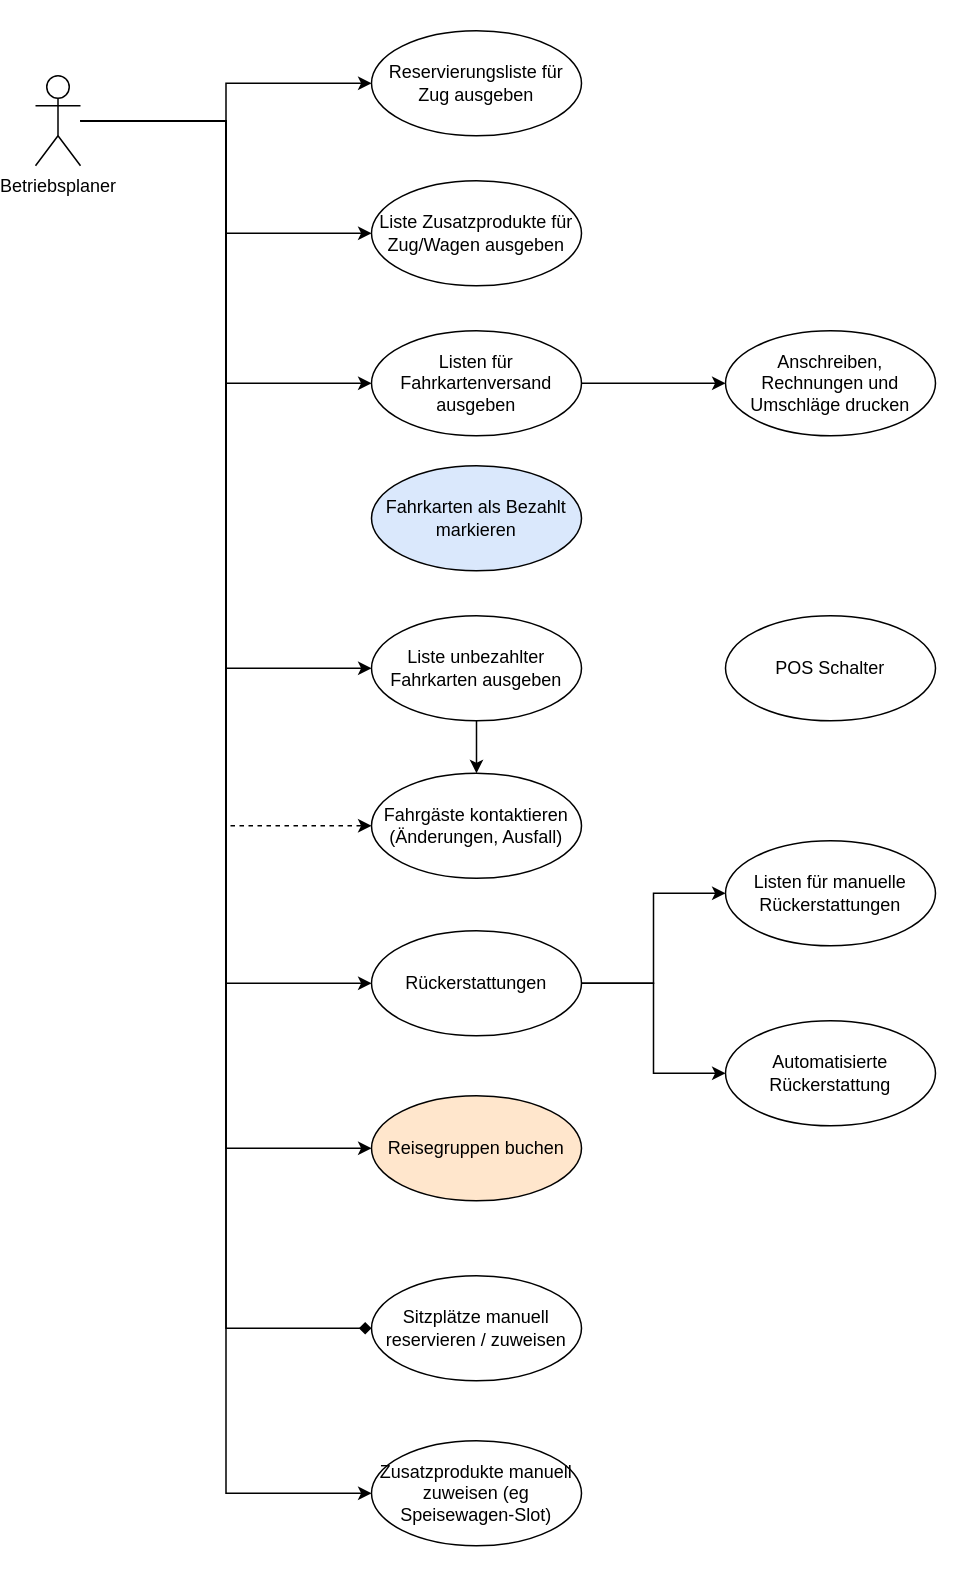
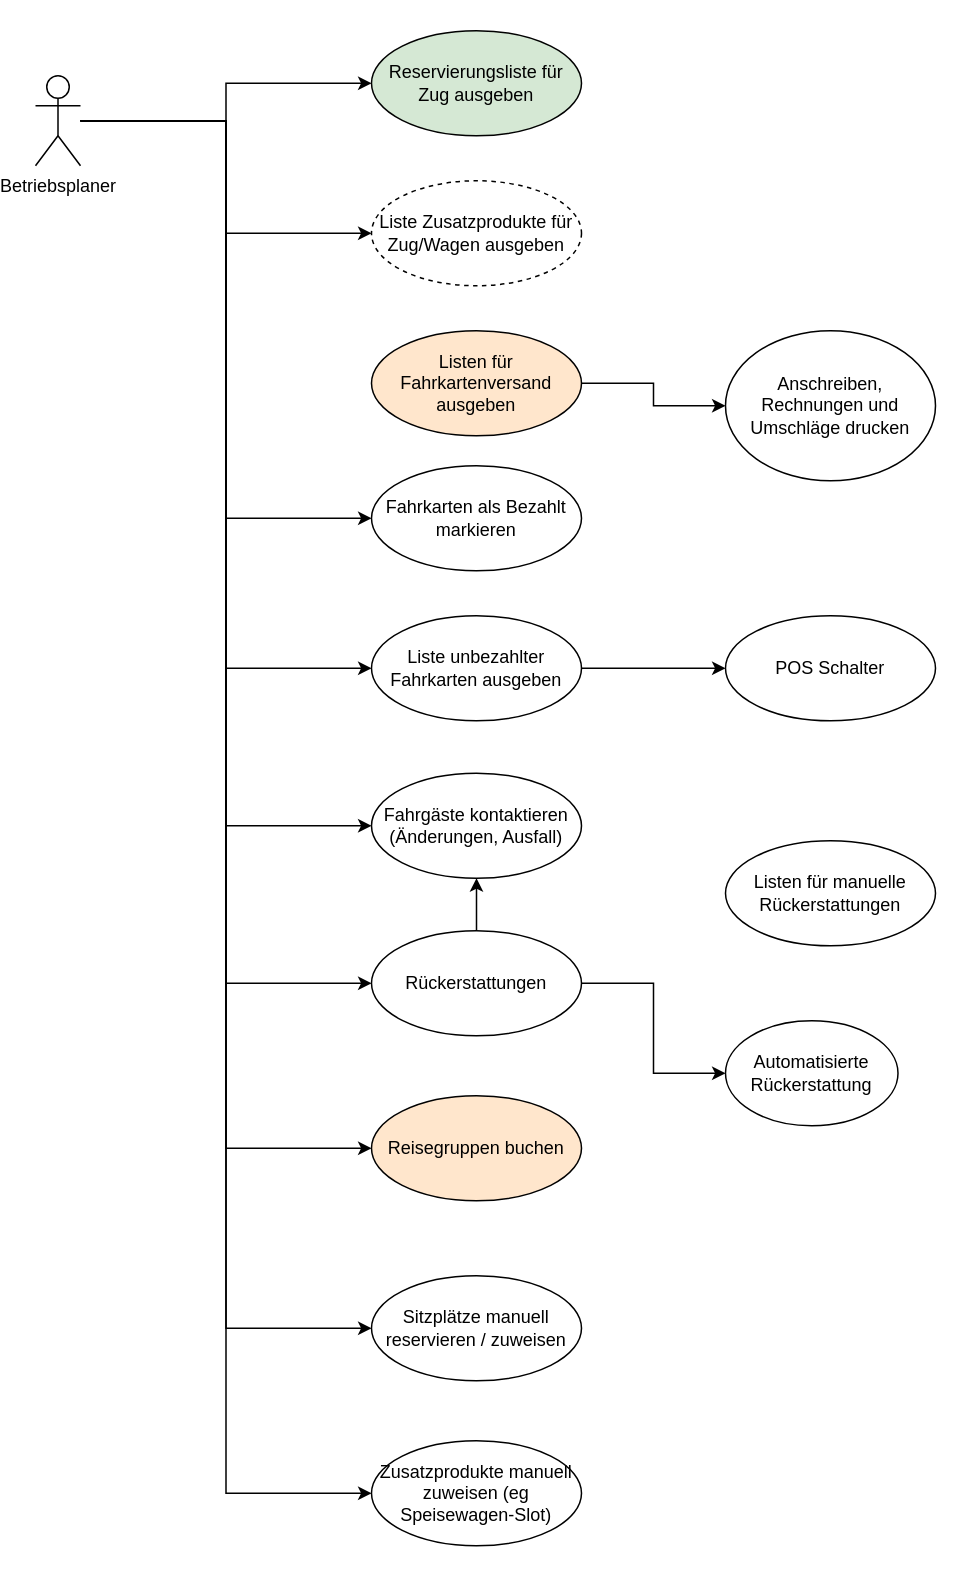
node "Reservierungsliste für Zug ausgeben": fillcolor #ffffff -> #d5e8d4
node "Liste Zusatzprodukte für Zug/Wagen ausgeben": style solid -> dashed
edge "Betriebsplaner" -> "Listen für Fahrkartenversand ausgeben": removed
node "Listen für Fahrkartenversand ausgeben": fillcolor #ffffff -> #ffe6cc
node "Anschreiben, Rechnungen und Umschläge drucken": size 210x105 -> 210x150
edge "Betriebsplaner" -> "Fahrkarten als Bezahlt markieren": added
node "Fahrkarten als Bezahlt markieren": fillcolor #dae8fc -> #ffffff
edge "Liste unbezahlter Fahrkarten ausgeben" -> "Fahrgäste kontaktieren (Änderungen, Ausfall)": now "Liste unbezahlter Fahrkarten ausgeben" -> "POS Schalter"
edge "Betriebsplaner" -> "Fahrgäste kontaktieren (Änderungen, Ausfall)": style dashed -> solid
edge "Rückerstattungen" -> "Listen für manuelle Rückerstattungen": now "Rückerstattungen" -> "Fahrgäste kontaktieren (Änderungen, Ausfall)"
node "Automatisierte Rückerstattung": size 210x105 -> 173x105
edge "Betriebsplaner" -> "Sitzplätze manuell reservieren / zuweisen": arrowhead diamond -> classic
